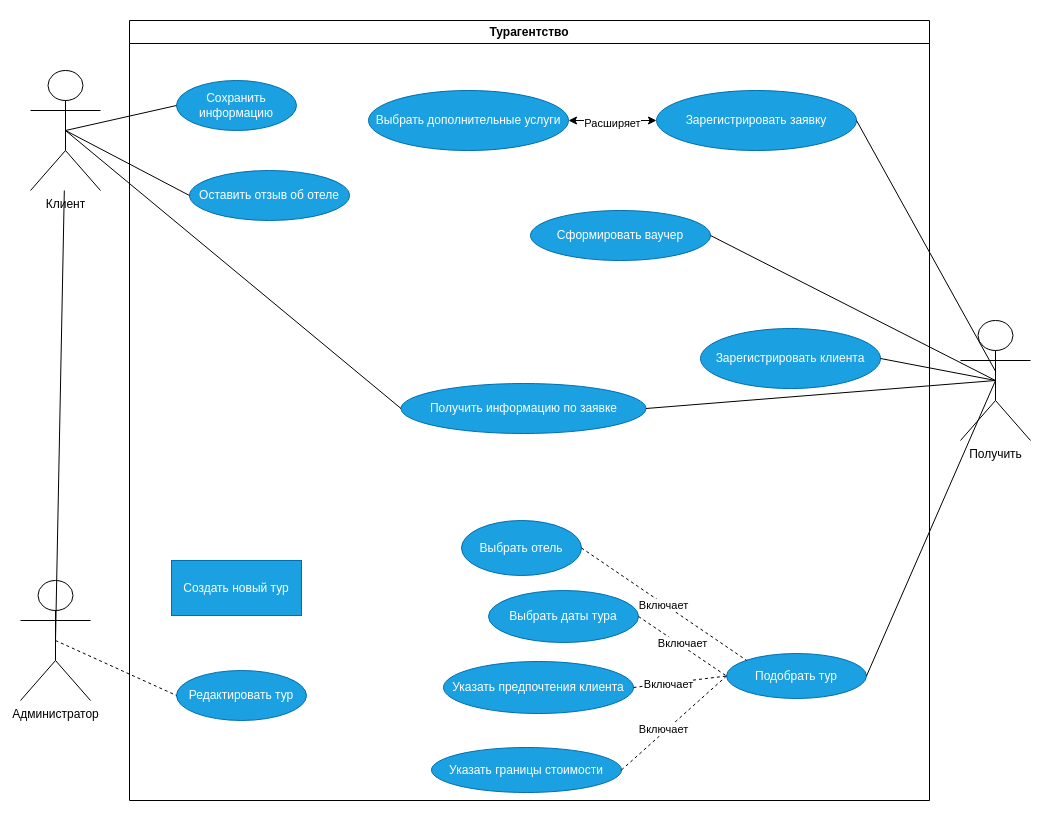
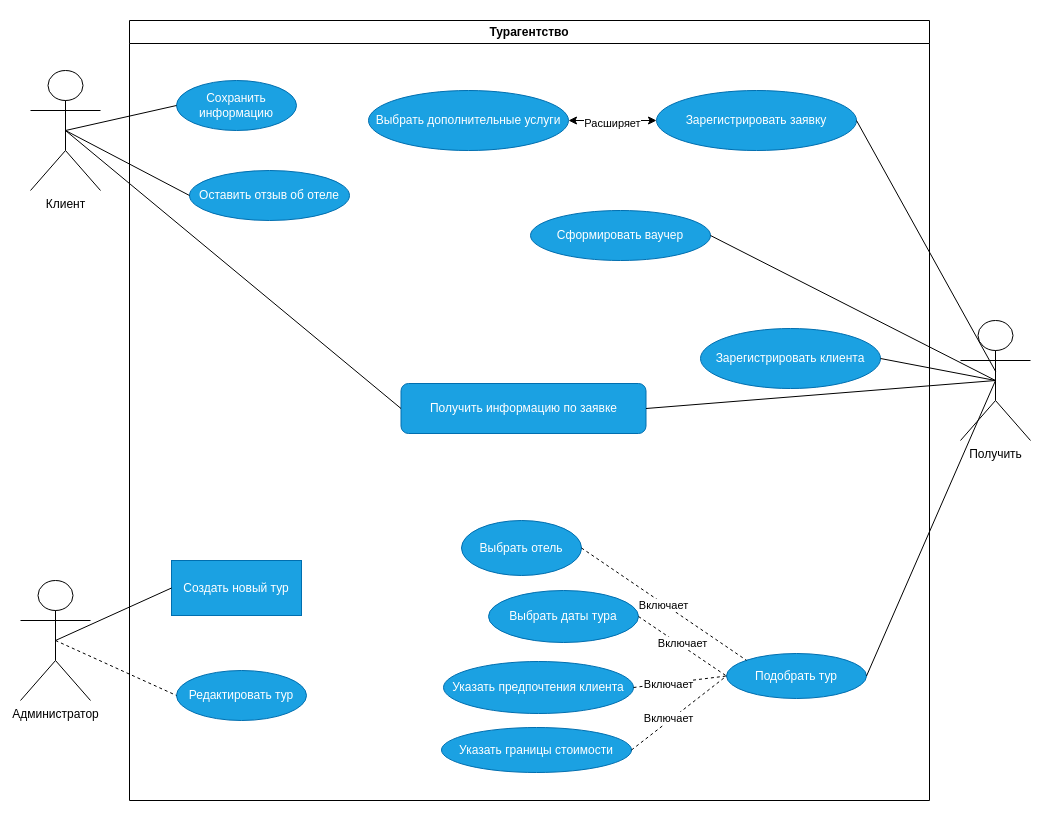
edge "Клиент" -- "Администратор": now "Создать новый тур" -- "Администратор"
node "Получить информацию по заявке": shape ellipse -> rounded rectangle
node "Указать границы стоимости": moved (527, 770) -> (537, 750)
